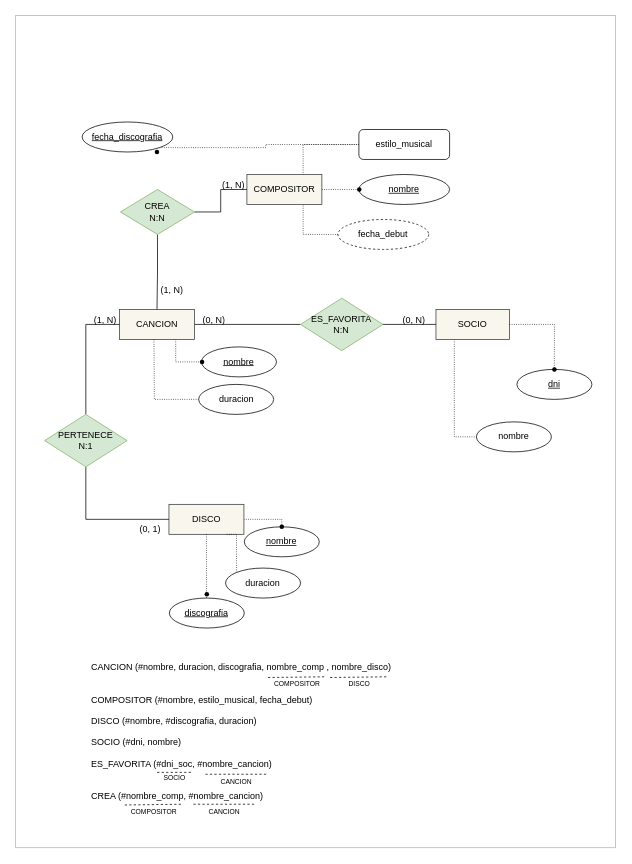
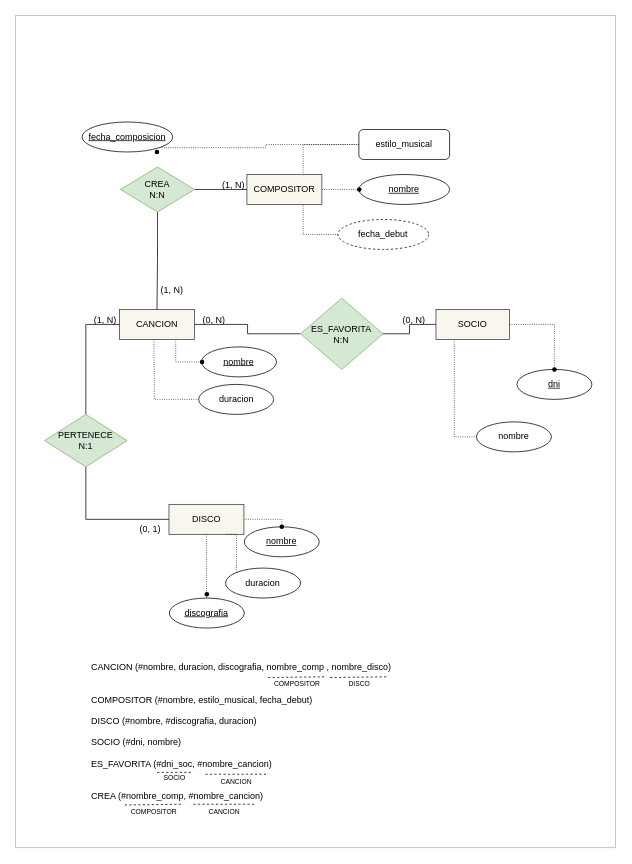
node "fecha_discografia": label "fecha_discografia" -> "fecha_composicion"
node "CREA N:N": moved (158, 212) -> (158, 189)
node "ES_FAVORITA N:N": size 83x53 -> 83x71
